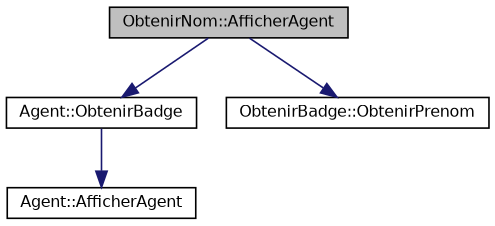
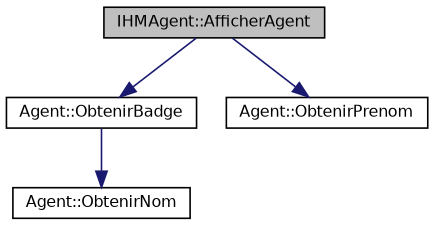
node "ObtenirNom::AfficherAgent": label "ObtenirNom::AfficherAgent" -> "IHMAgent::AfficherAgent"
node "ObtenirBadge::ObtenirPrenom": label "ObtenirBadge::ObtenirPrenom" -> "Agent::ObtenirPrenom"
node "Agent::AfficherAgent": label "Agent::AfficherAgent" -> "Agent::ObtenirNom"
